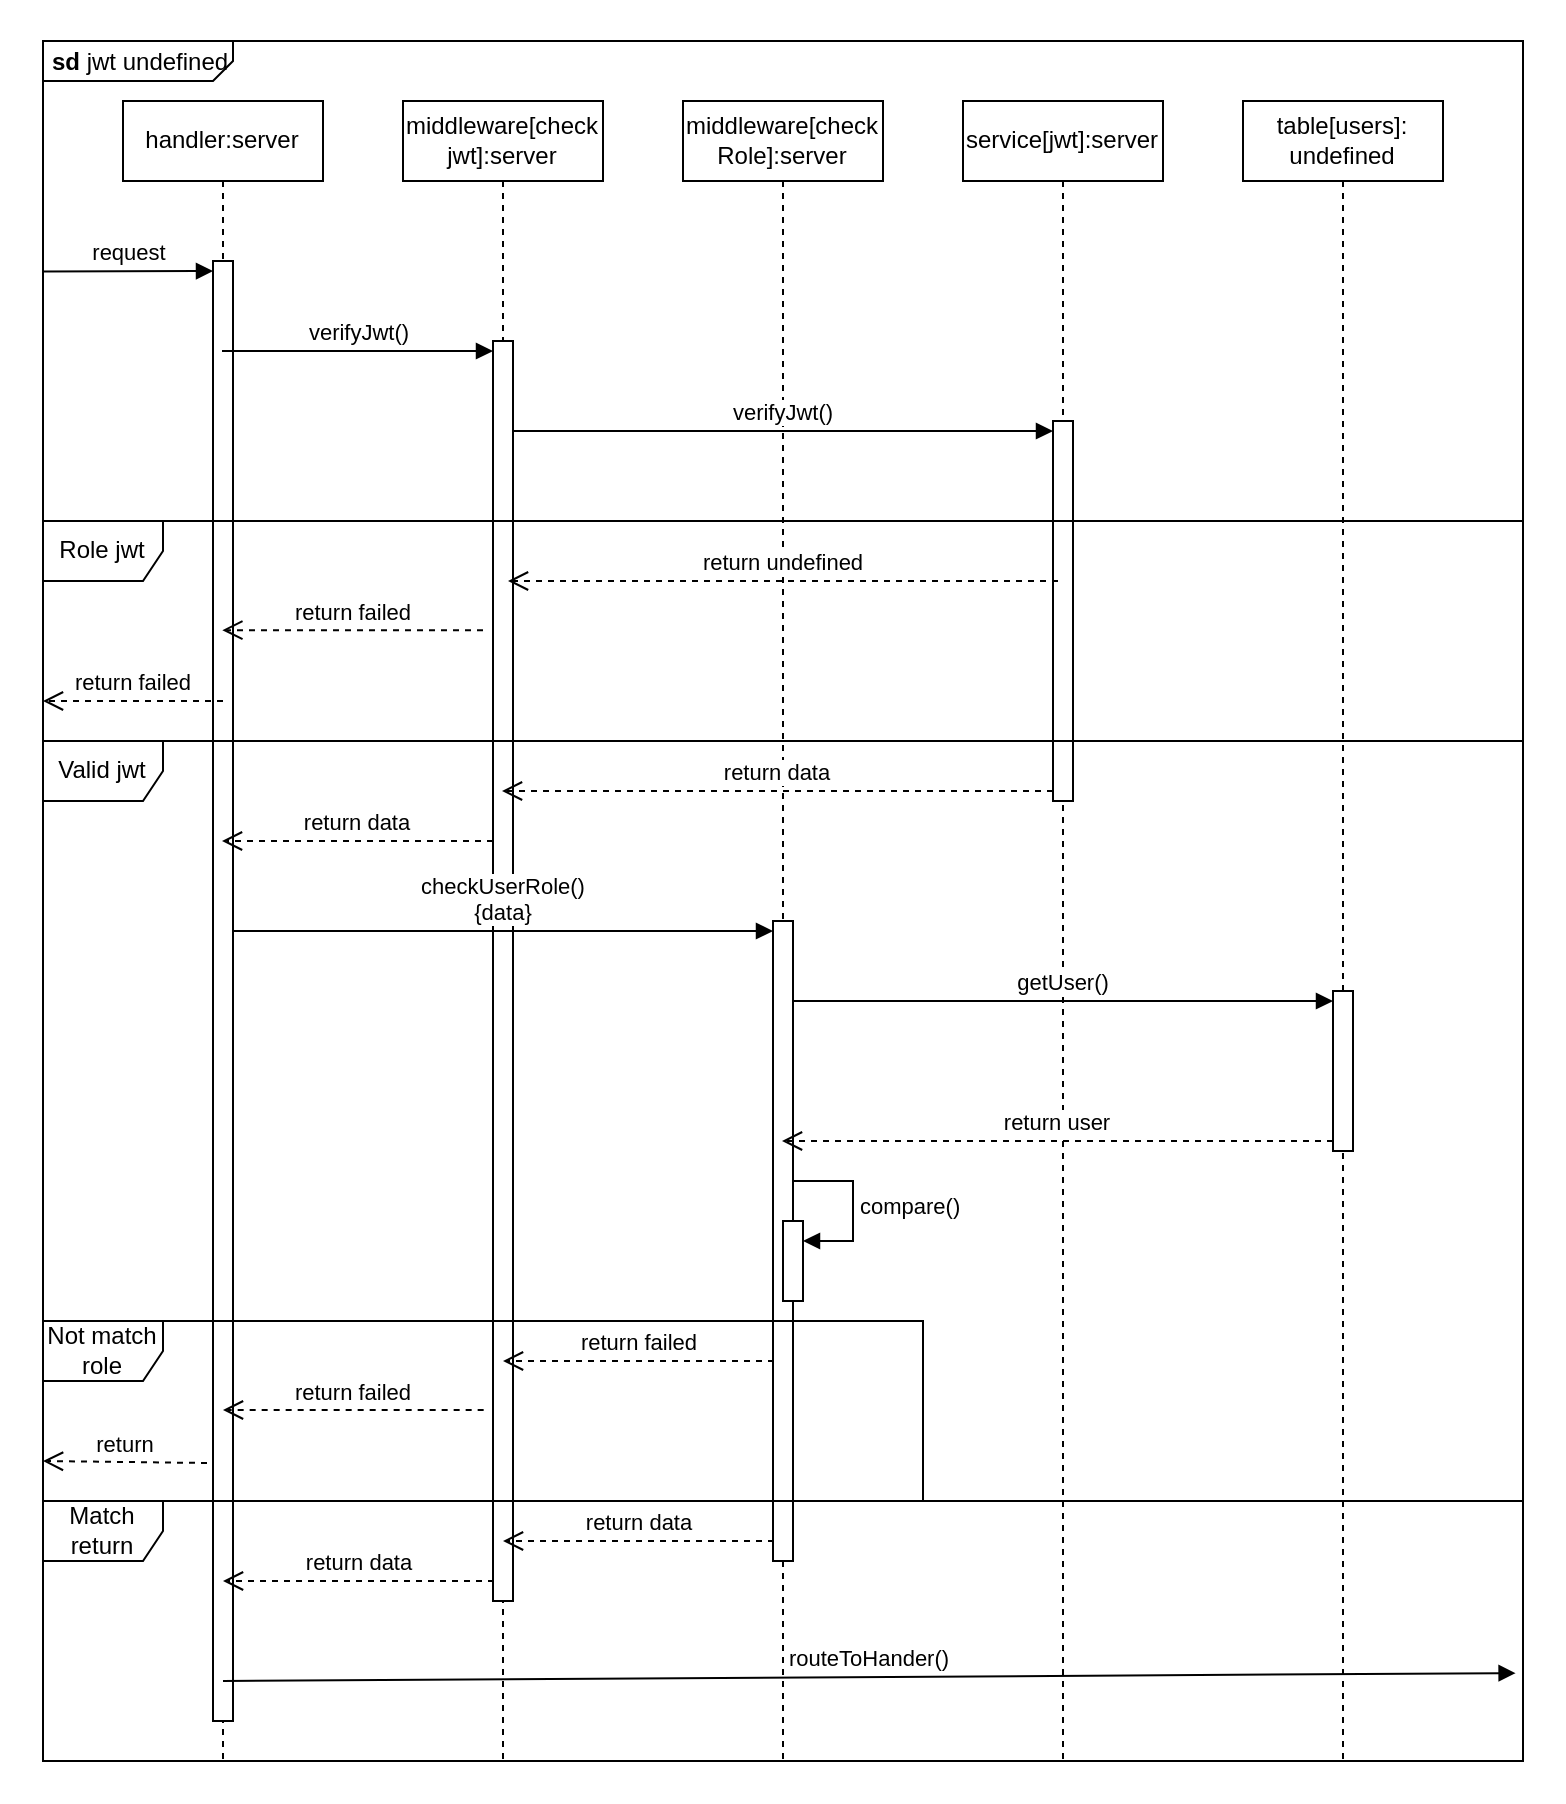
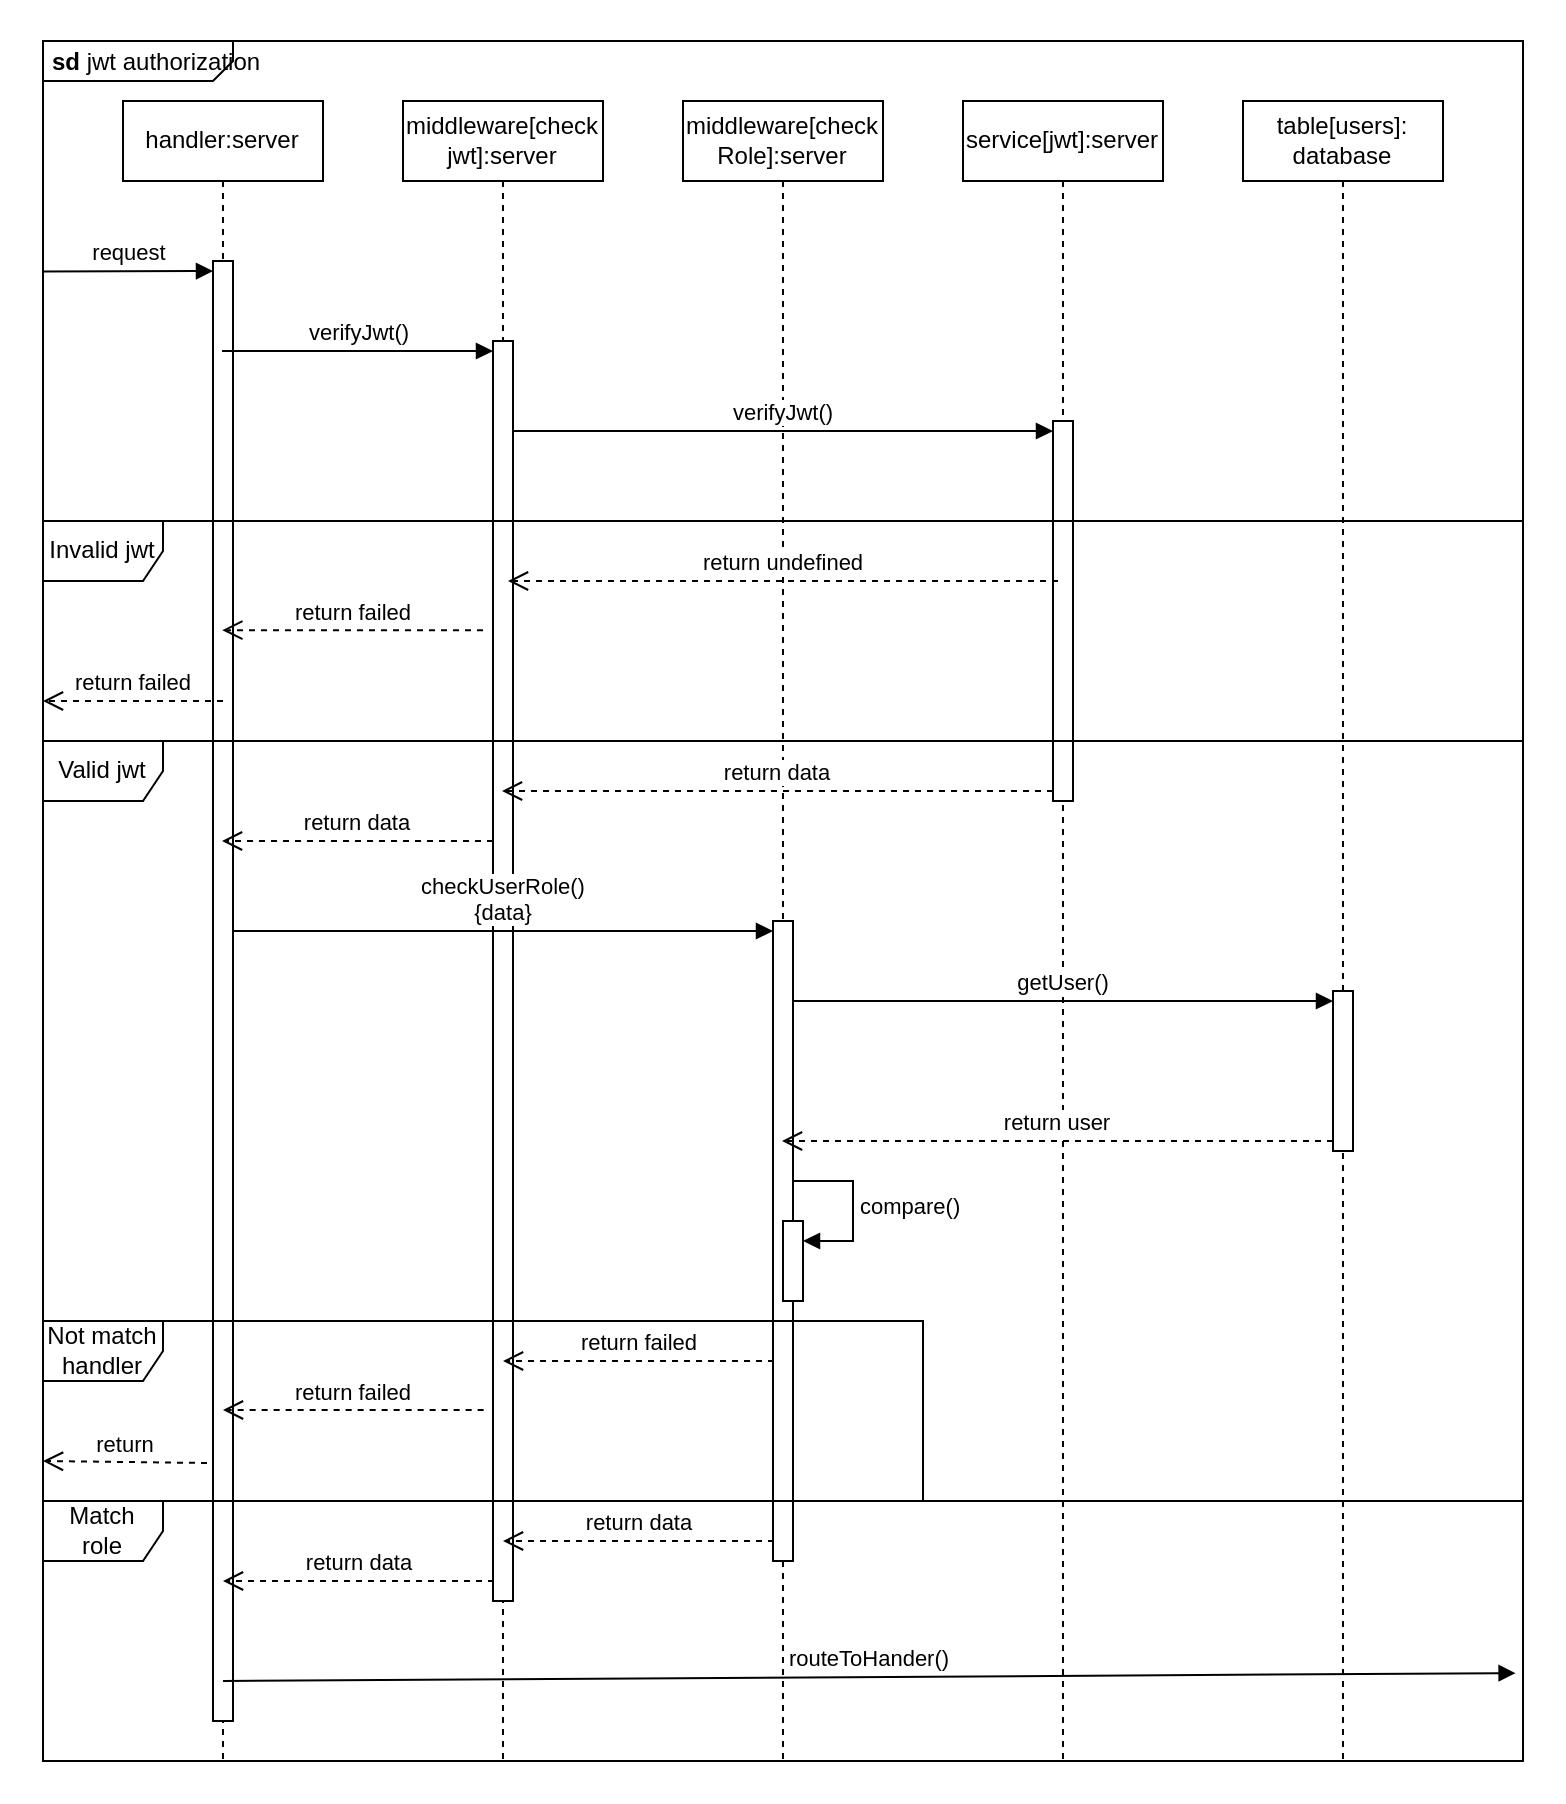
node "sd jwt undefined": label "sd jwt undefined" -> "sd jwt authorization"
node "table[users]: undefined": label "table[users]: undefined" -> "table[users]: database"
node "Role jwt": label "Role jwt" -> "Invalid jwt"
node "Not match role": label "Not match role" -> "Not match handler"
node "Match return": label "Match return" -> "Match role"
